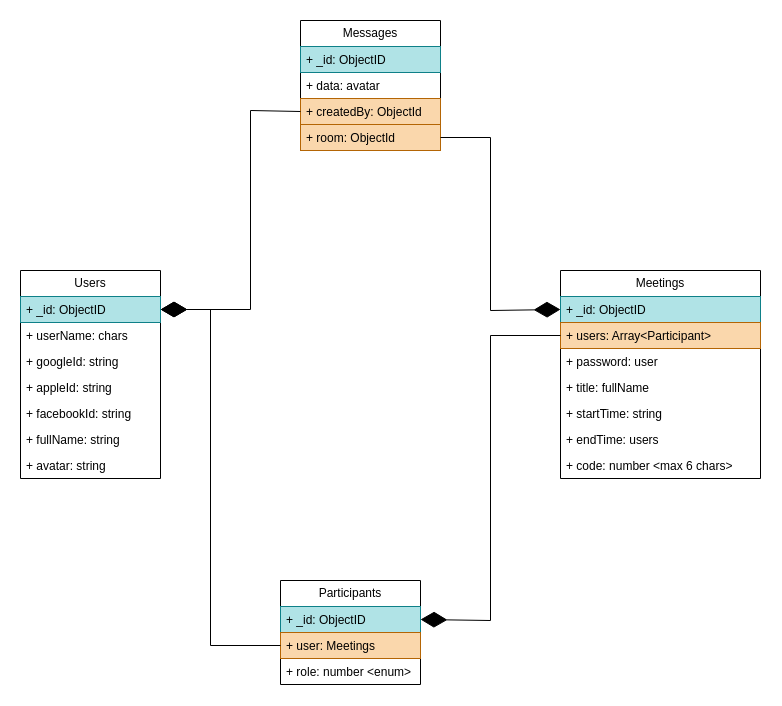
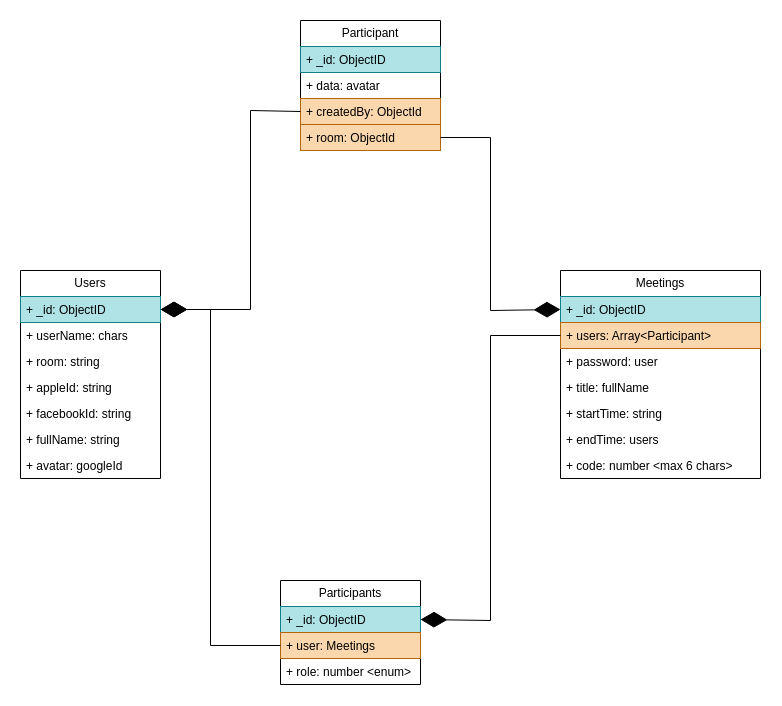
node "Messages": label "Messages" -> "Participant"
node "+ googleId: string": label "+ googleId: string" -> "+ room: string"
node "+ avatar: string": label "+ avatar: string" -> "+ avatar: googleId"
